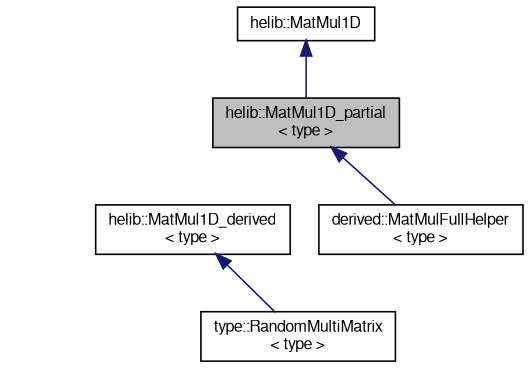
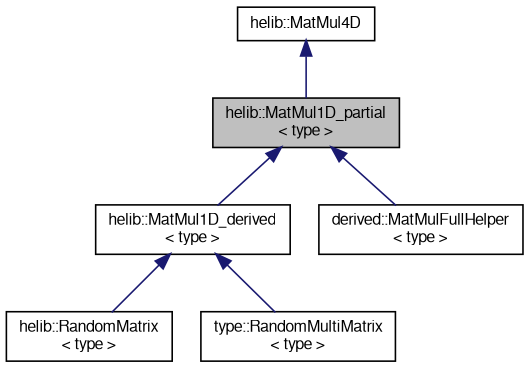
node "helib::MatMul1D": label "helib::MatMul1D" -> "helib::MatMul4D"
edge "helib::MatMul1D_derived < type >" -> "helib::MatMul1D_partial < type >": added
node "helib::RandomMatrix < type >": added
